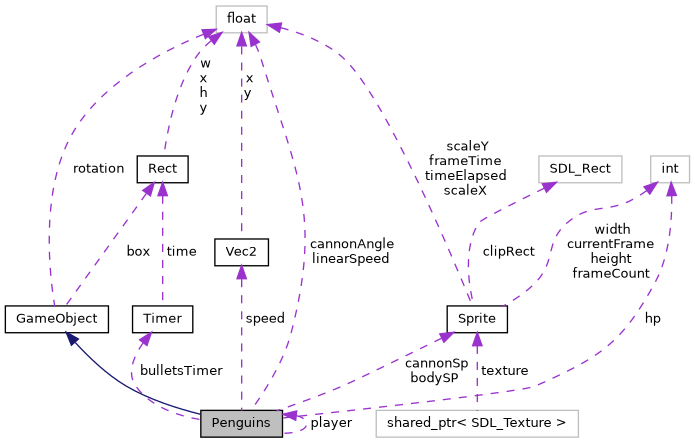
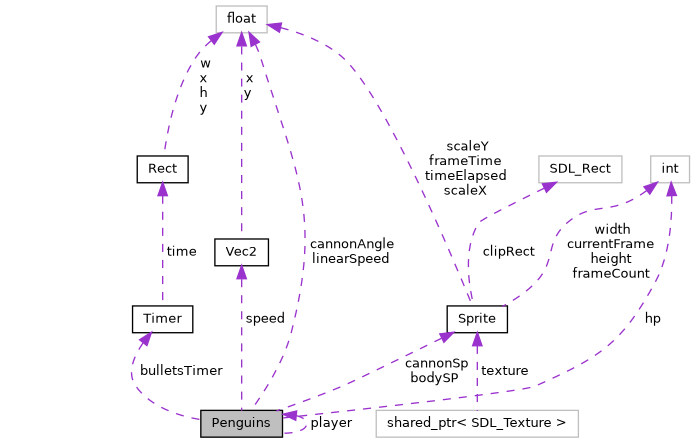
node "GameObject": removed
